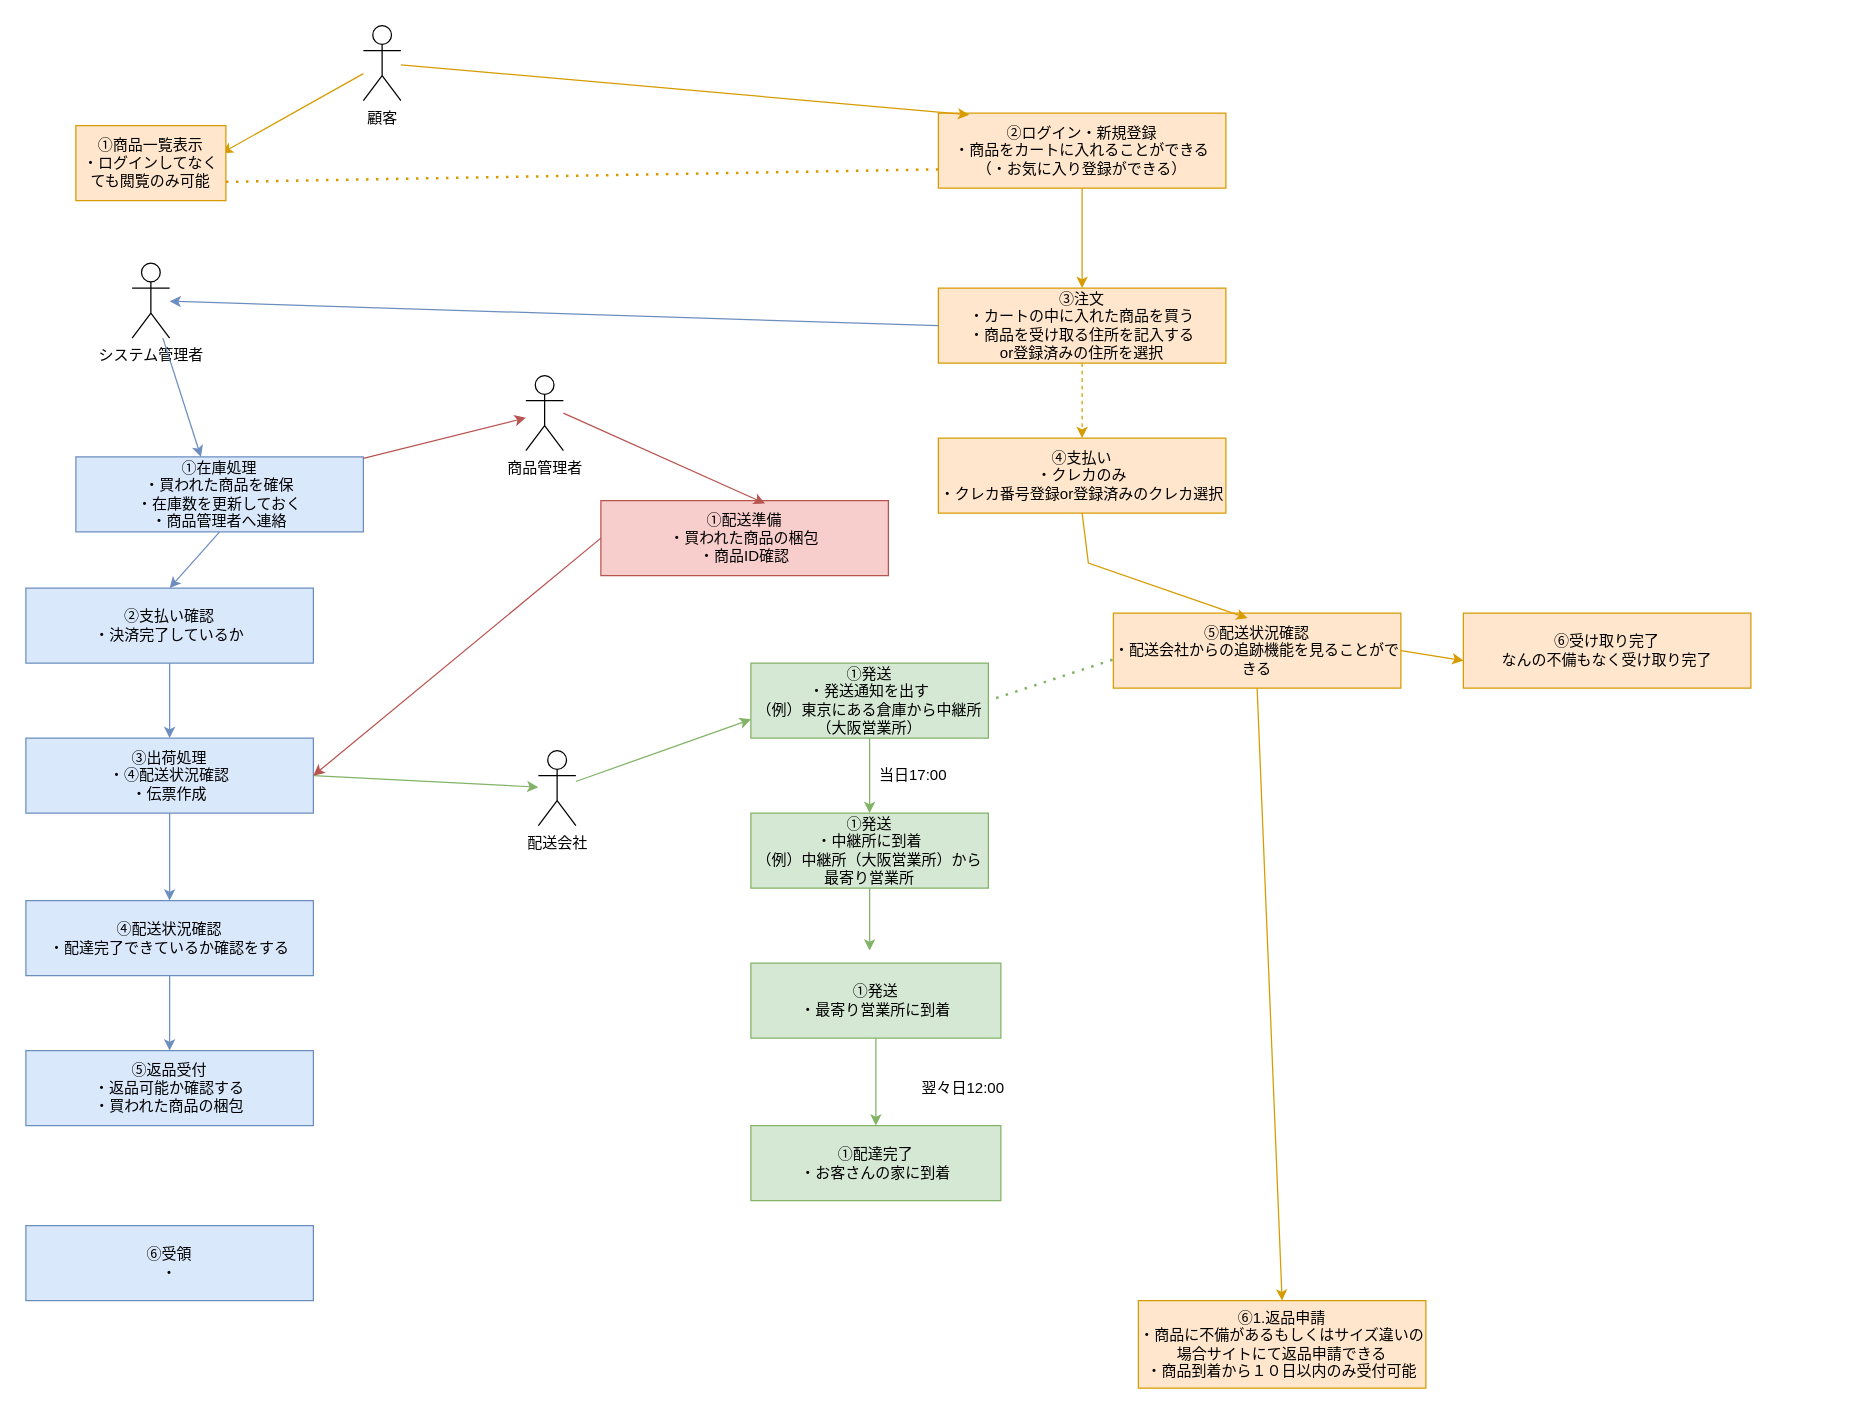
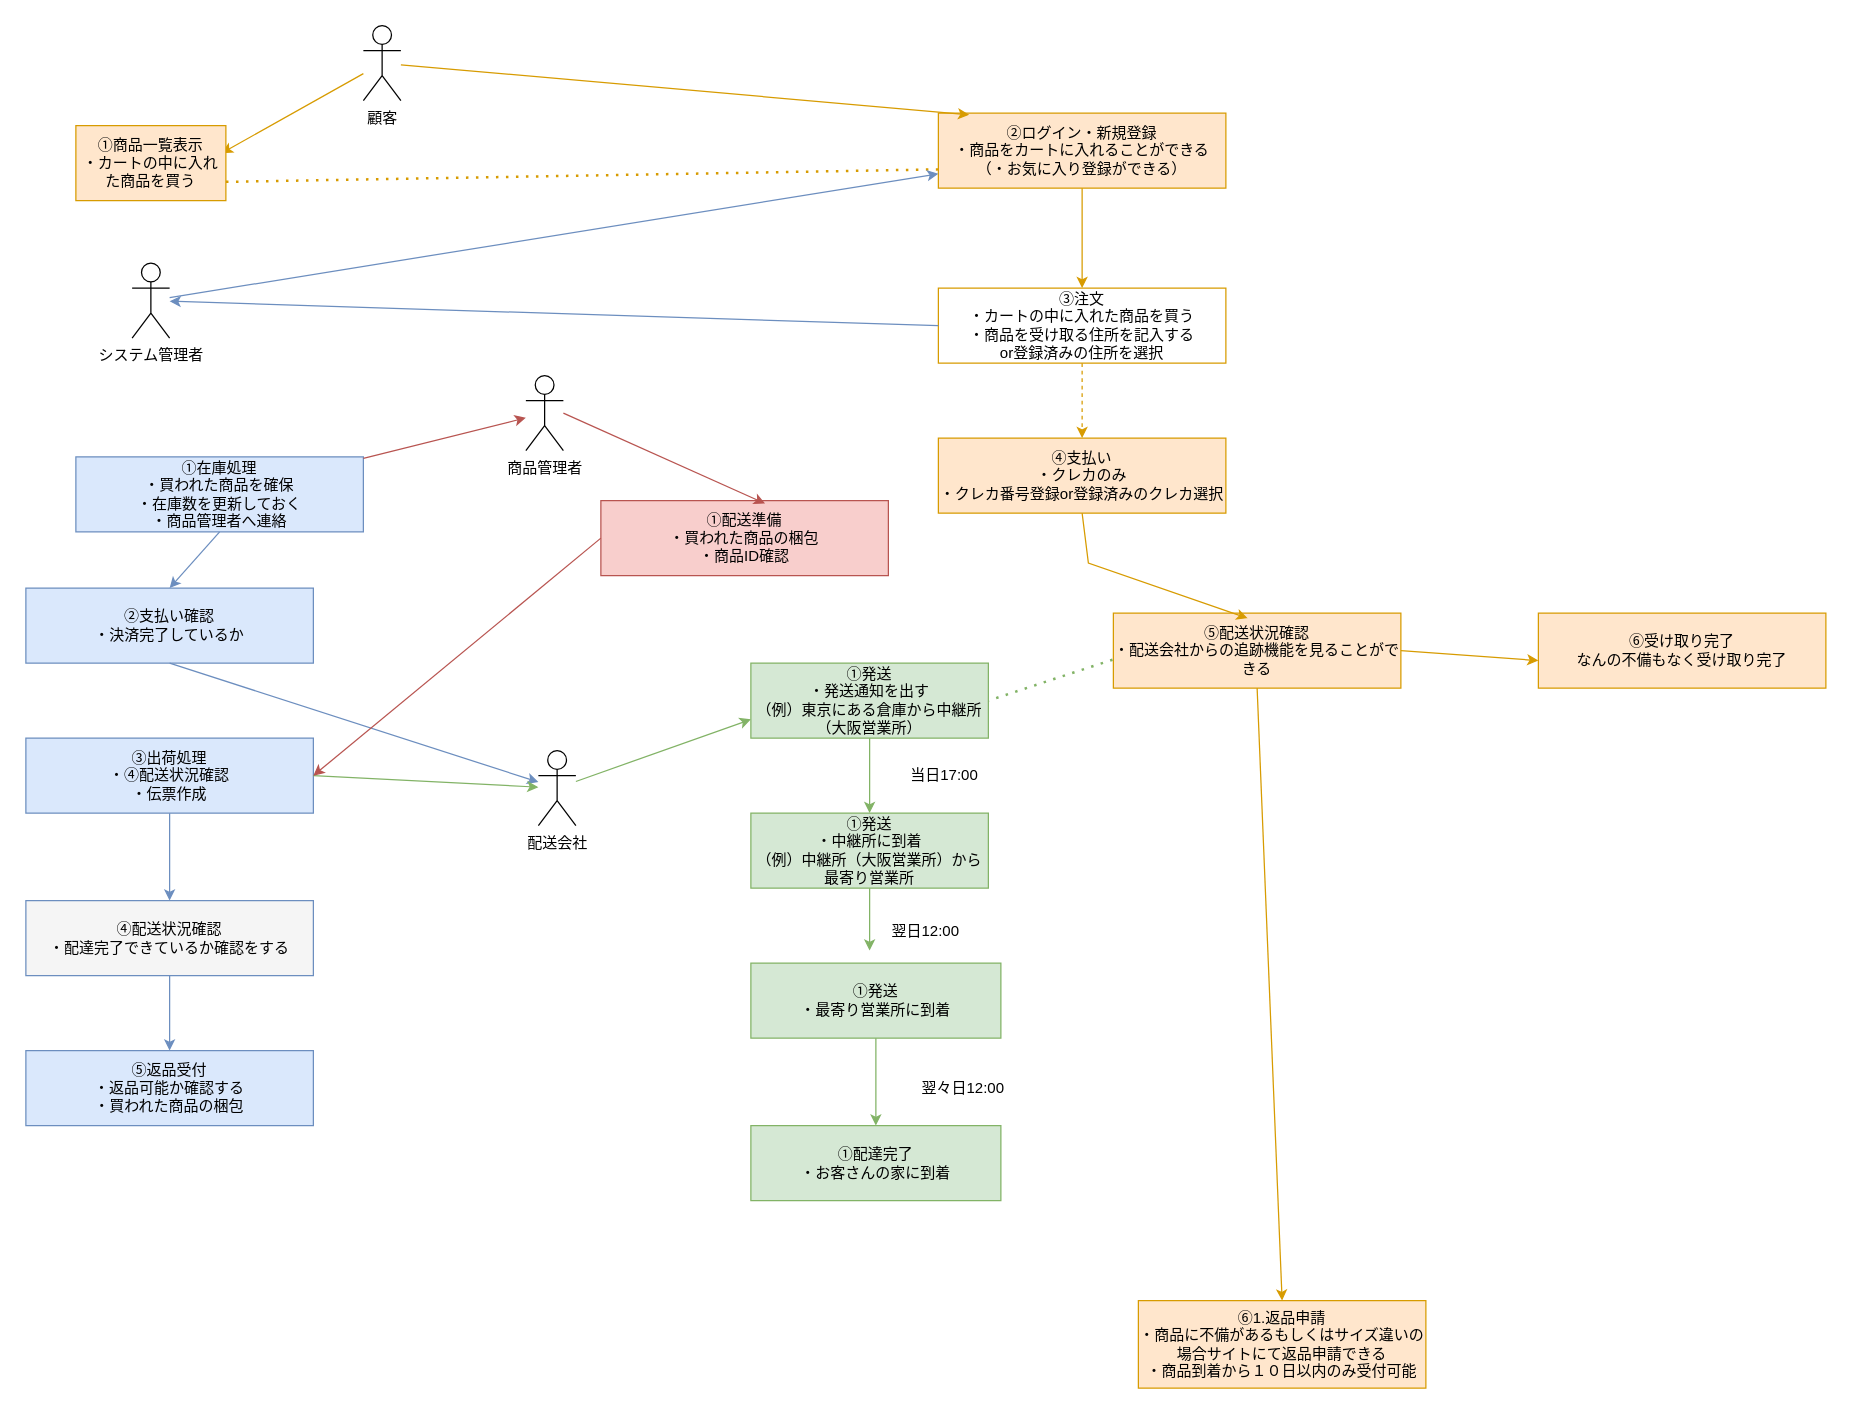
node "①商品一覧表示 ・ログインしてなくても閲覧のみ可能": label "①商品一覧表示 ・ログインしてなくても閲覧のみ可能" -> "①商品一覧表示 ・カートの中に入れた商品を買う"
node "③注文 ・カートの中に入れた商品を買う ・商品を受け取る住所を記入する or登録済みの住所を選択": fillcolor #ffe6cc -> #ffffff
edge "システム管理者" -> "①在庫処理 ・買われた商品を確保 ・在庫数を更新しておく ・商品管理者へ連絡": now "システム管理者" -> "②ログイン・新規登録 ・商品をカートに入れることができる （・お気に入り登録ができる）"
node "⑥受け取り完了 なんの不備もなく受け取り完了": moved (1607, 651) -> (1682, 651)
edge "②支払い確認 ・決済完了しているか" -> "③出荷処理 ・④配送状況確認 ・伝票作成": now "②支払い確認 ・決済完了しているか" -> "配送会社"
node "当日17:00": moved (913, 776) -> (944, 776)
node "翌日12:00": added
node "④配送状況確認 ・配達完了できているか確認をする": fillcolor #dae8fc -> #f5f5f5
node "⑥受領 ・": removed
